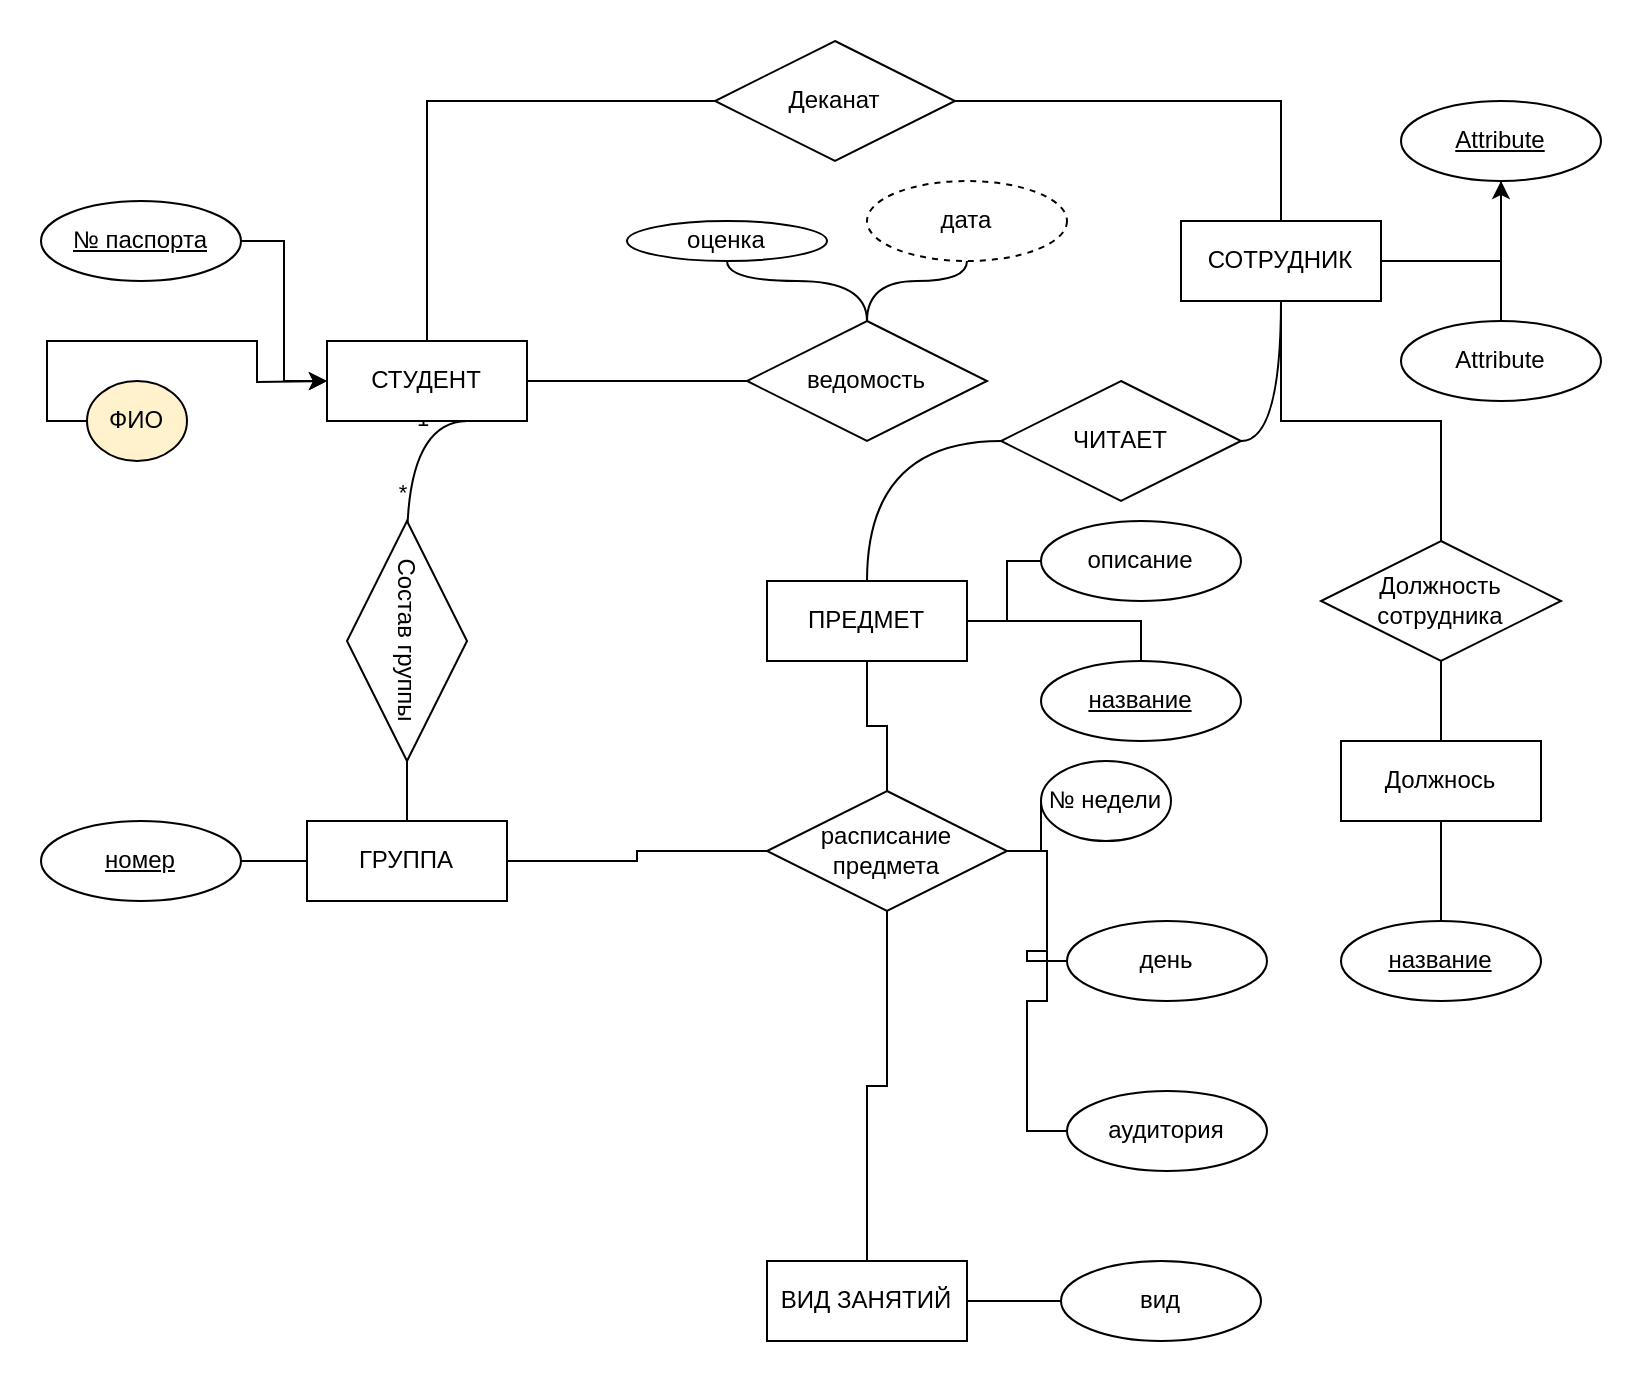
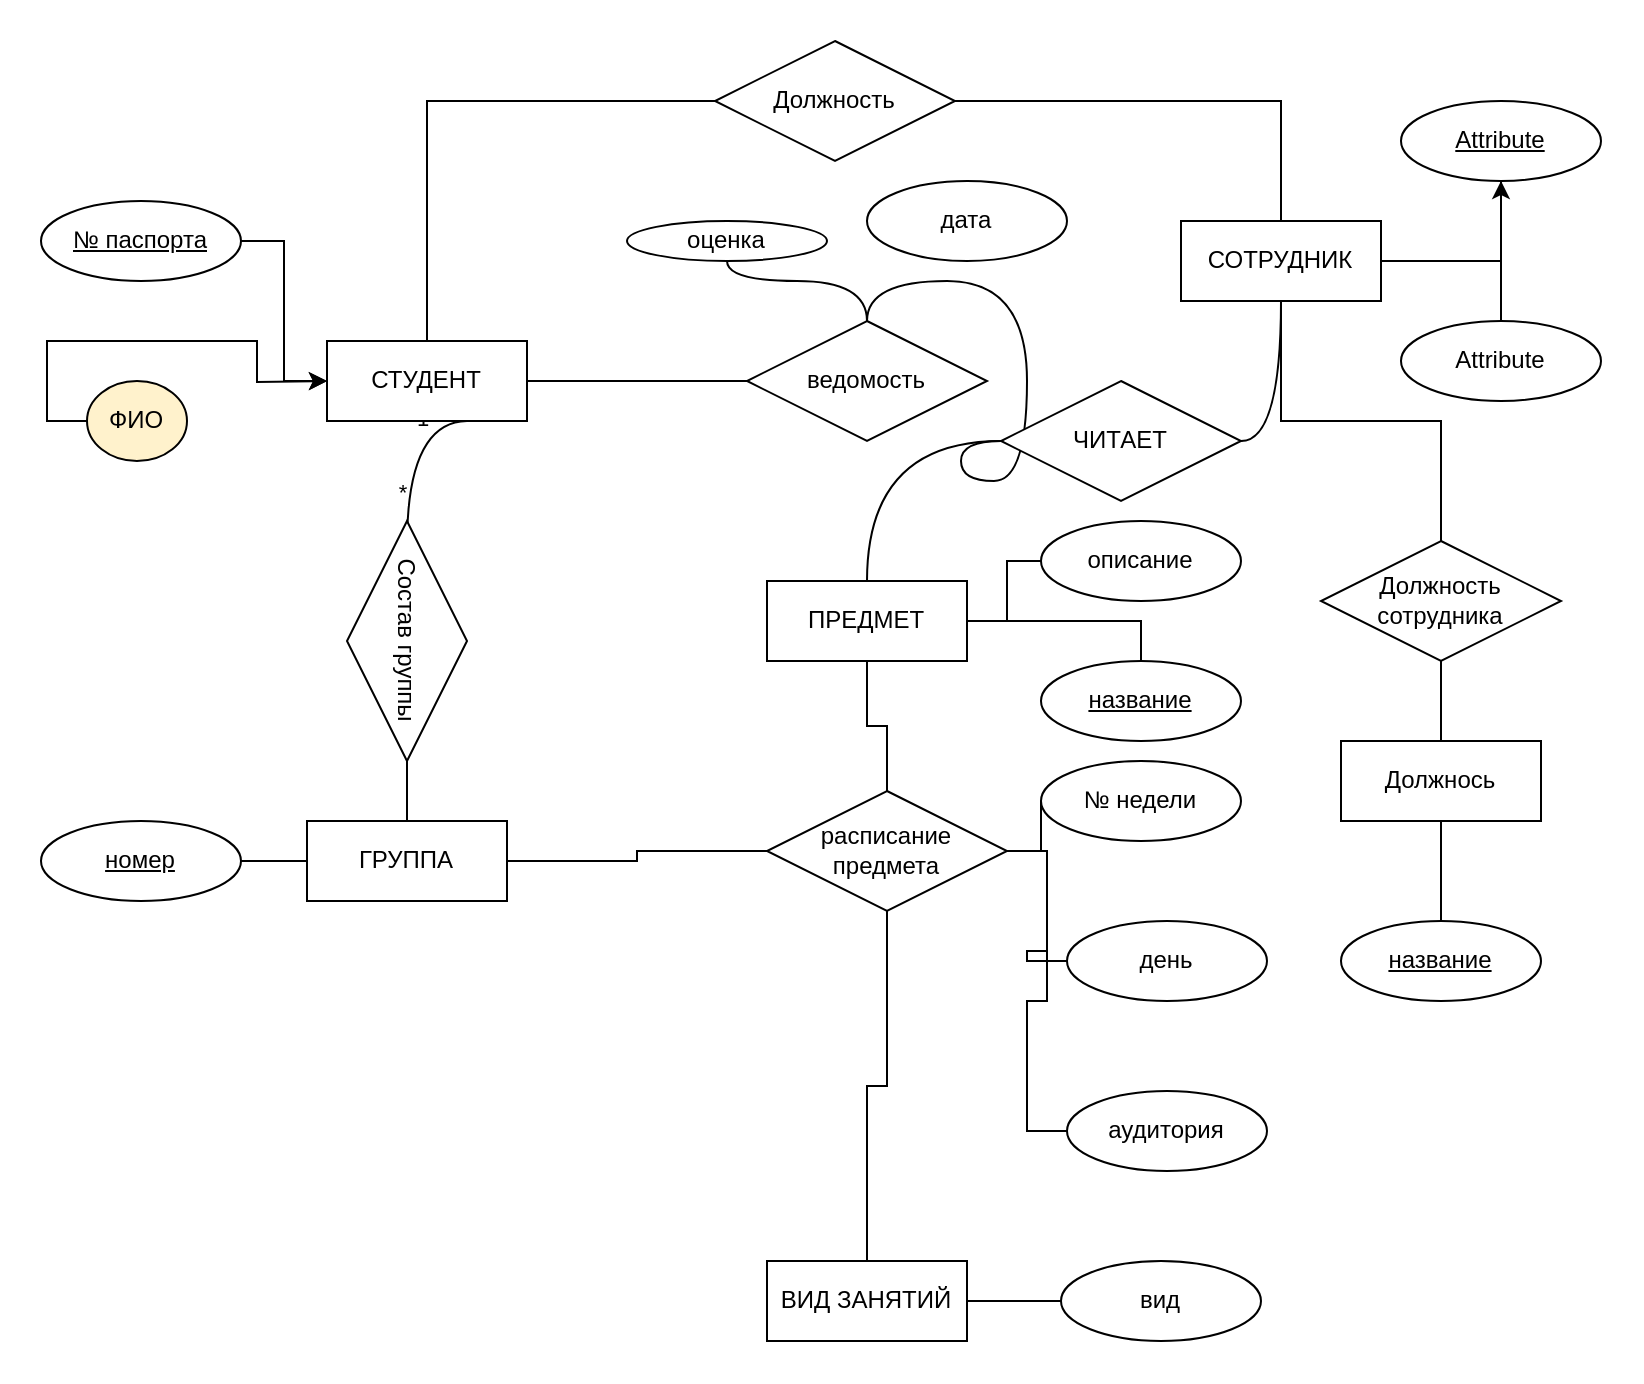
node "Деканат": label "Деканат" -> "Должность"
node "дата": style dashed -> solid
edge "дата" -- "ведомость": now "ЧИТАЕТ" -- "ведомость"
node "№ недели": size 130x80 -> 200x80
